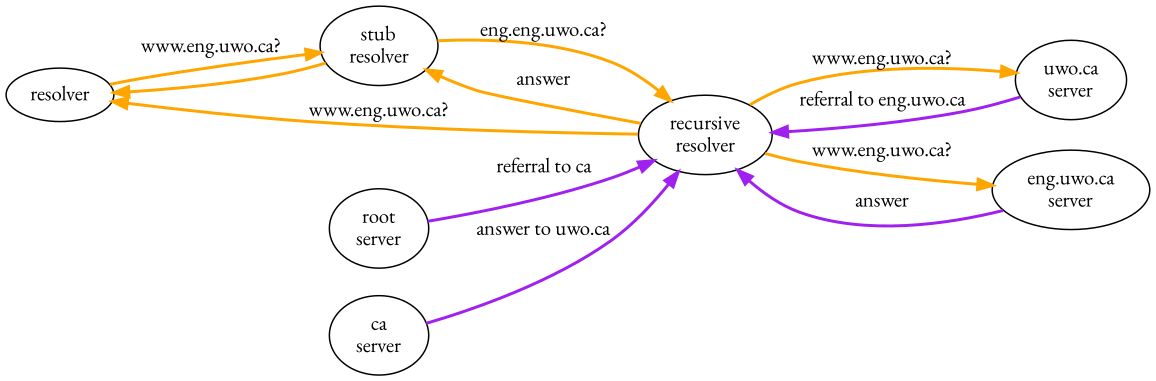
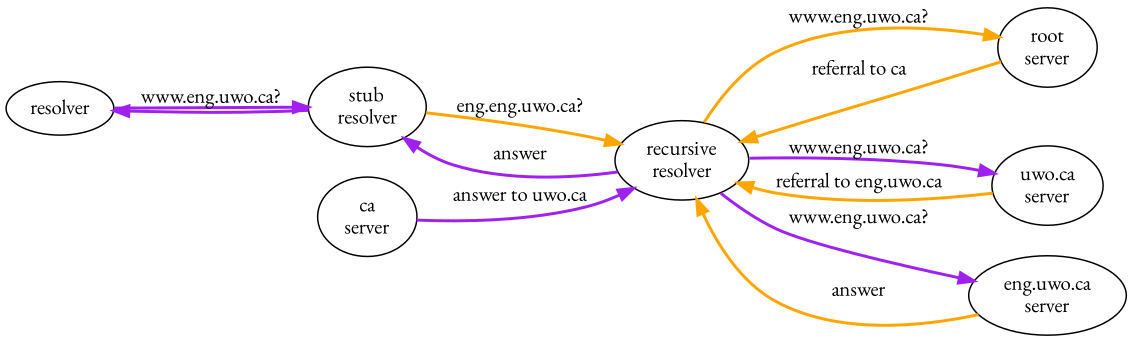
edge "resolver" -> "stub resolver": color orange -> purple
edge "recursive resolver" -> "uwo.ca server": color orange -> purple
edge "stub resolver" -> "resolver": color orange -> purple
edge "recursive resolver" -> "stub resolver": color orange -> purple
edge "uwo.ca server" -> "recursive resolver": color purple -> orange
edge "recursive resolver" -> "resolver": now "recursive resolver" -> "root server"
edge "recursive resolver" -> "eng.uwo.ca server": color orange -> purple
edge "root server" -> "recursive resolver": color purple -> orange
edge "eng.uwo.ca server" -> "recursive resolver": color purple -> orange
